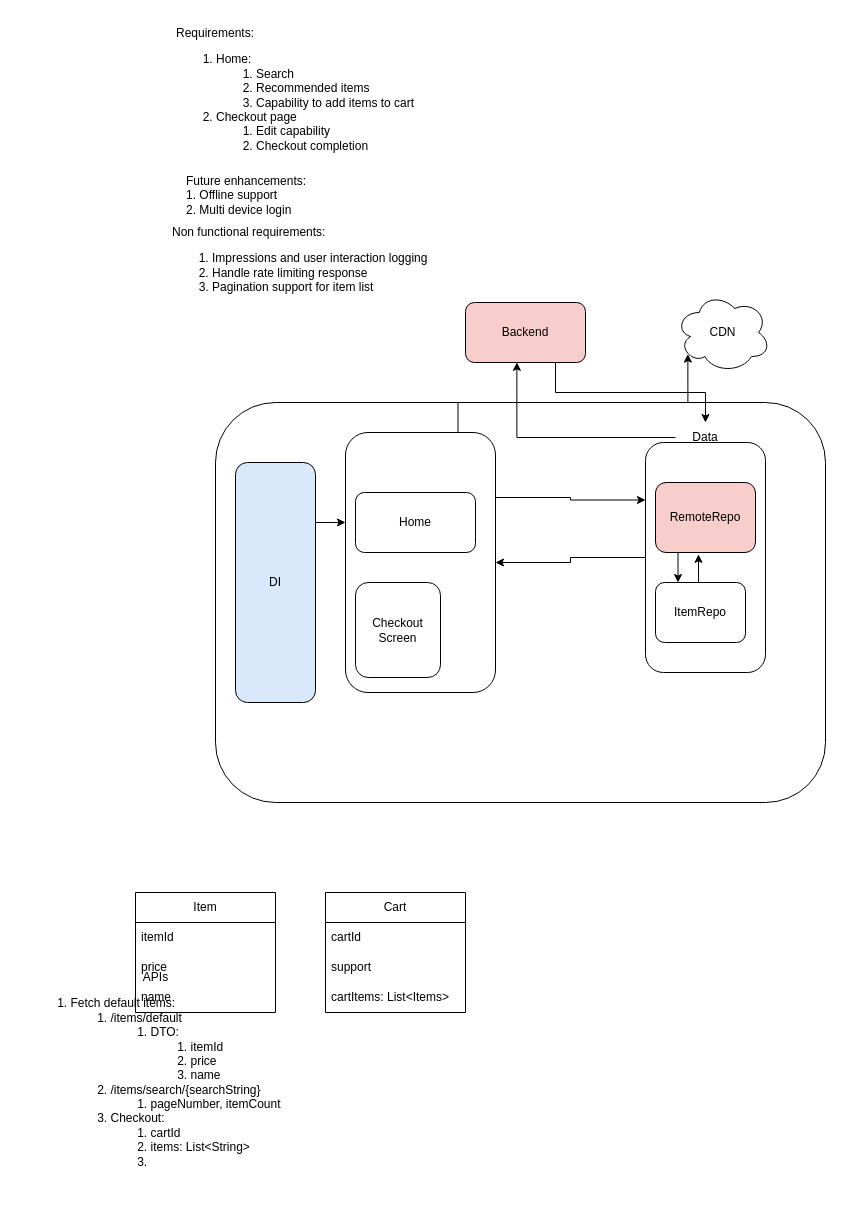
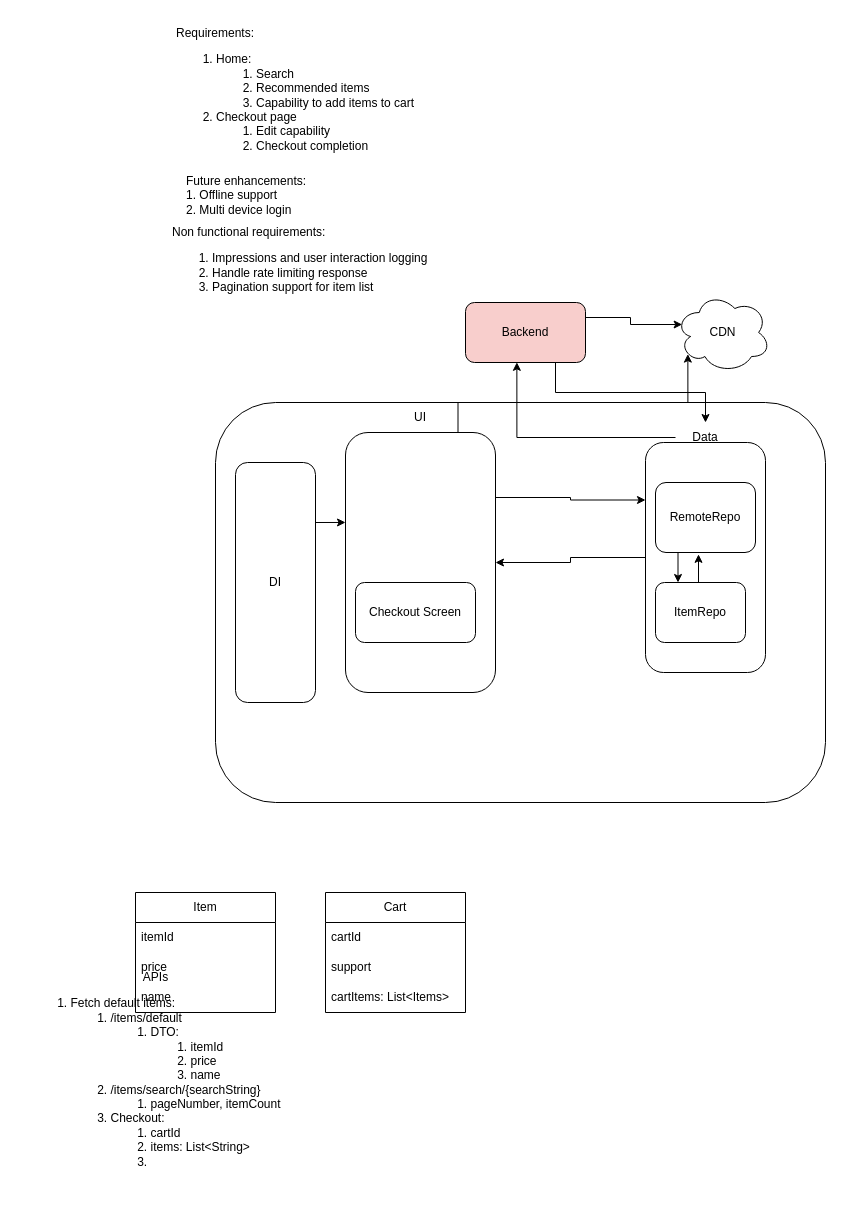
edge "Backend" -> "CDN": added
node "UI": added
node "RemoteRepo": fillcolor #f8cecc -> #ffffff
node "Home": removed
node "DI": fillcolor #dae8fc -> #ffffff
node "Checkout Screen": size 85x95 -> 120x60
